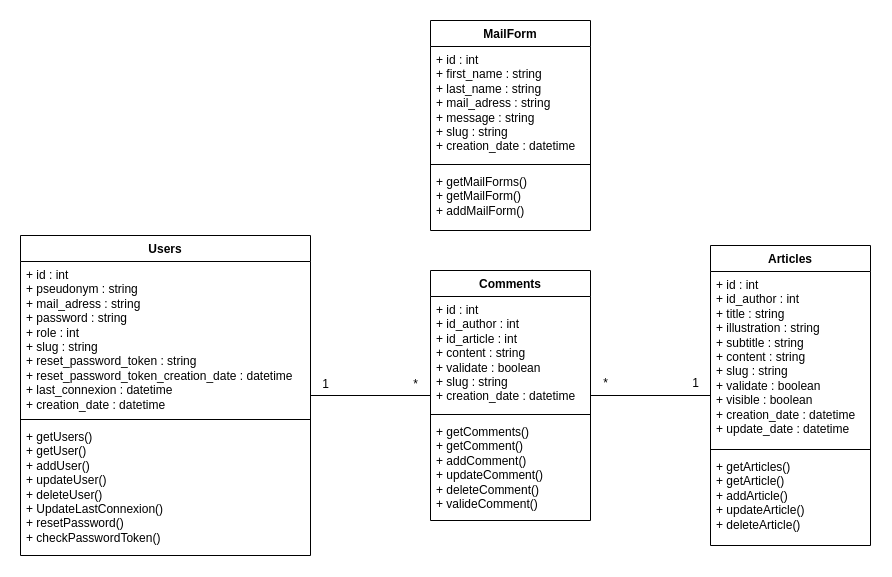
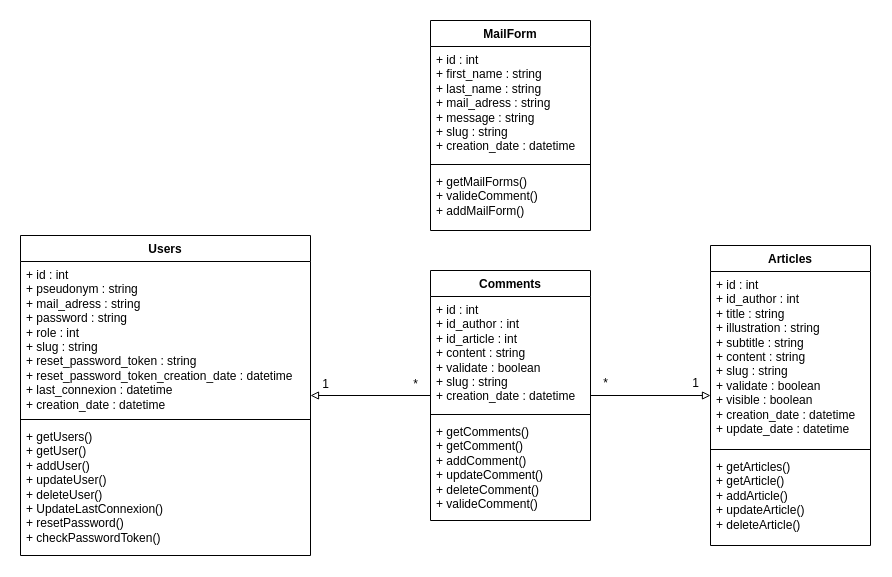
node "+ getMailForms() + getMailForm() + addMailForm()": label "+ getMailForms() + getMailForm() + addMailForm()" -> "+ getMailForms() + valideComment() + addMailForm()"
edge "Users" -- "Comments": arrowhead none -> block
edge "Comments" -- "Articles": arrowhead none -> block
